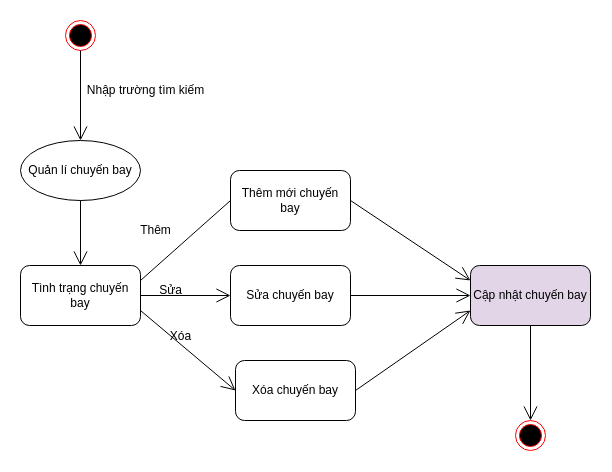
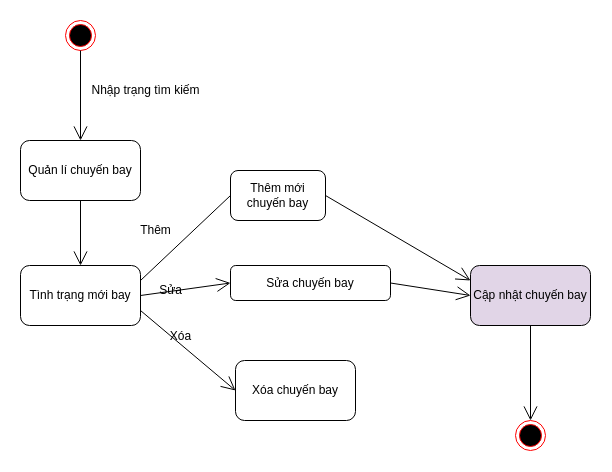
node "Nhập trường tìm kiếm": label "Nhập trường tìm kiếm" -> "Nhập trạng tìm kiếm"
node "Quản lí chuyến bay": shape ellipse -> rounded rectangle
node "Thêm mới chuyến bay": size 120x60 -> 95x50
node "Tình trạng chuyến bay": label "Tình trạng chuyến bay" -> "Tình trạng mới bay"
node "Sửa chuyến bay": size 120x60 -> 160x35
edge "Xóa chuyến bay" -> "Cập nhật chuyến bay": removed
